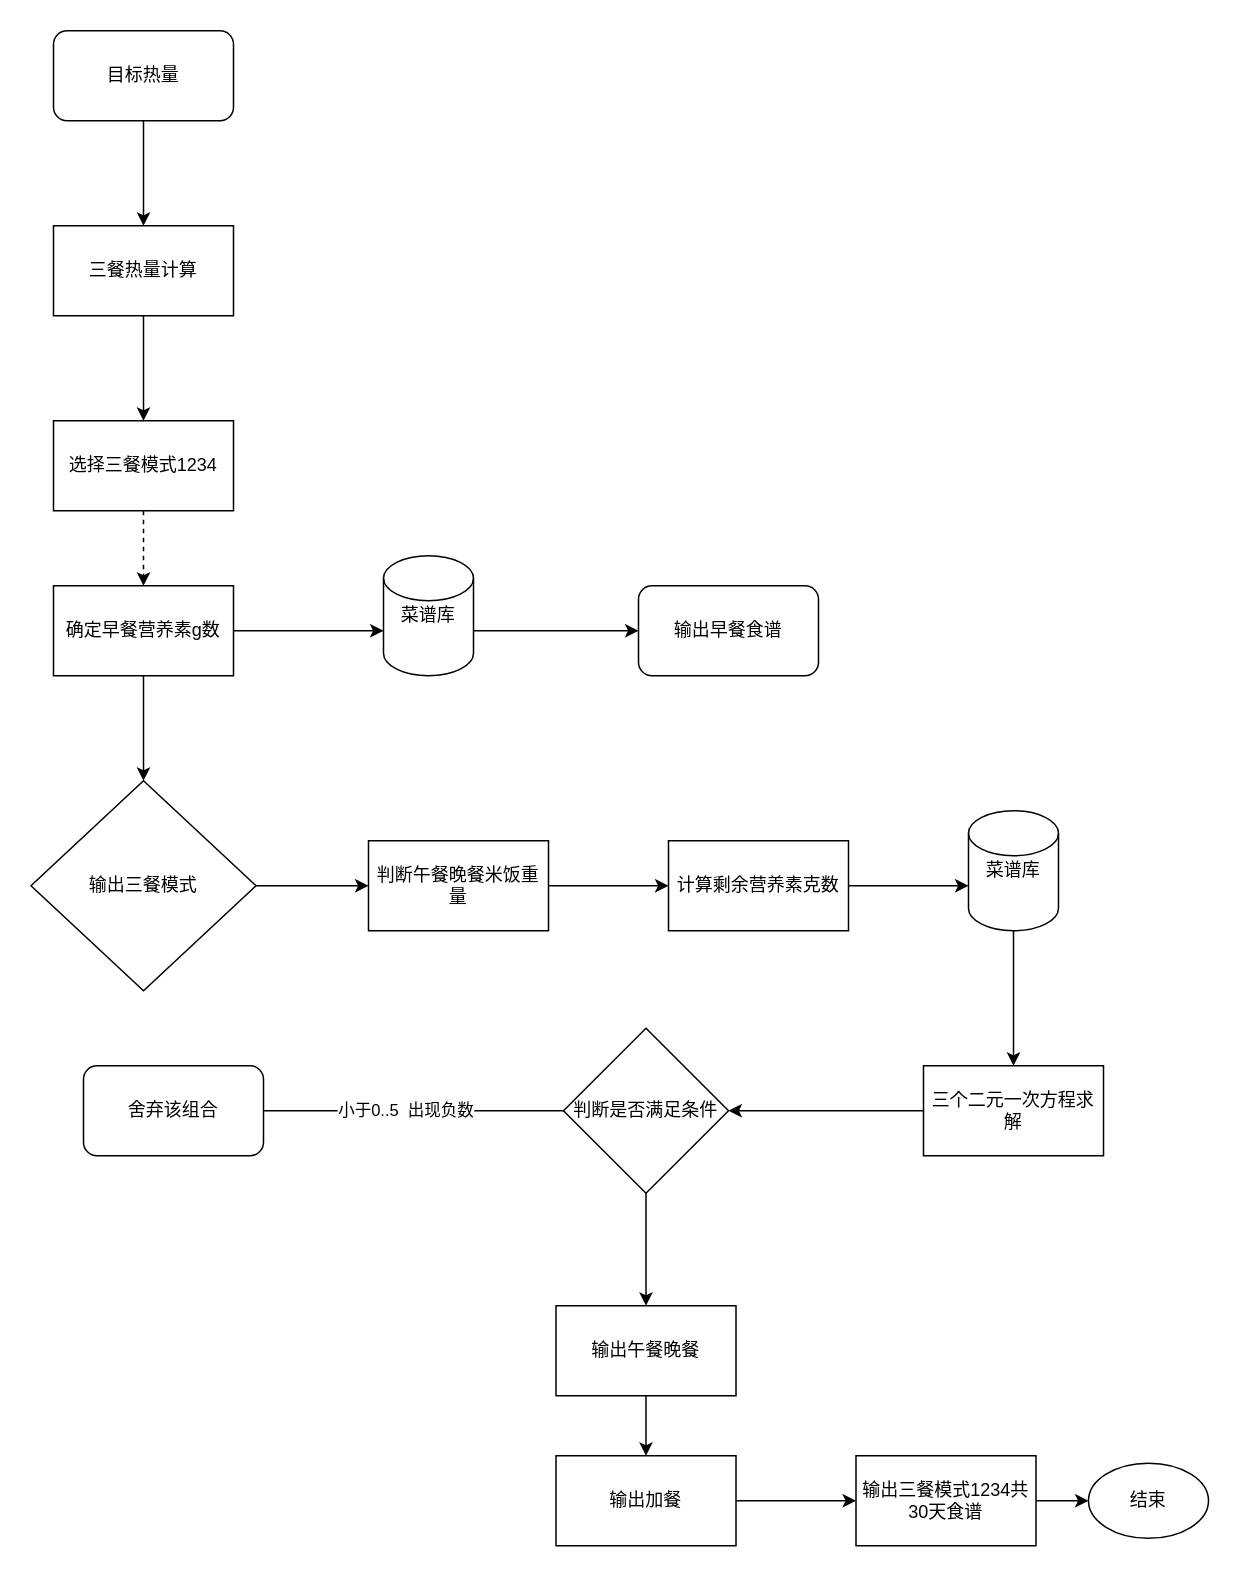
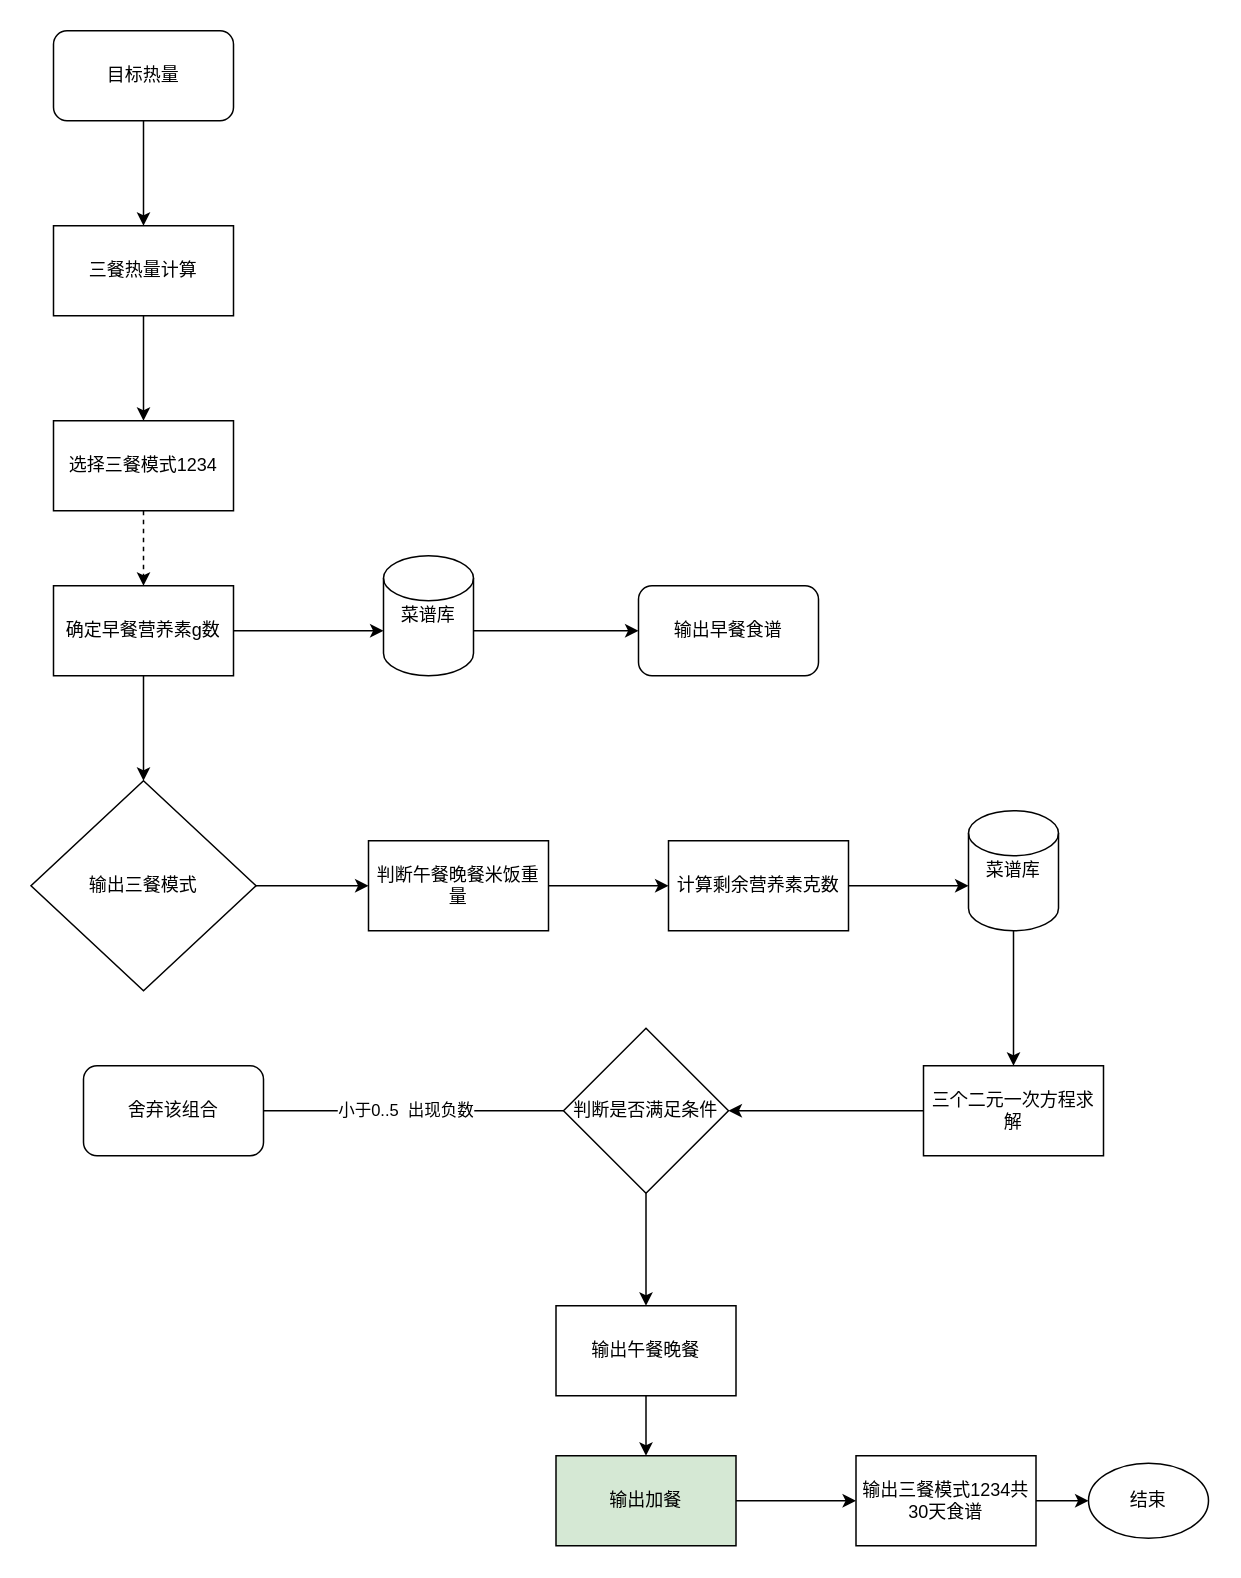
node "输出加餐": fillcolor #ffffff -> #d5e8d4
